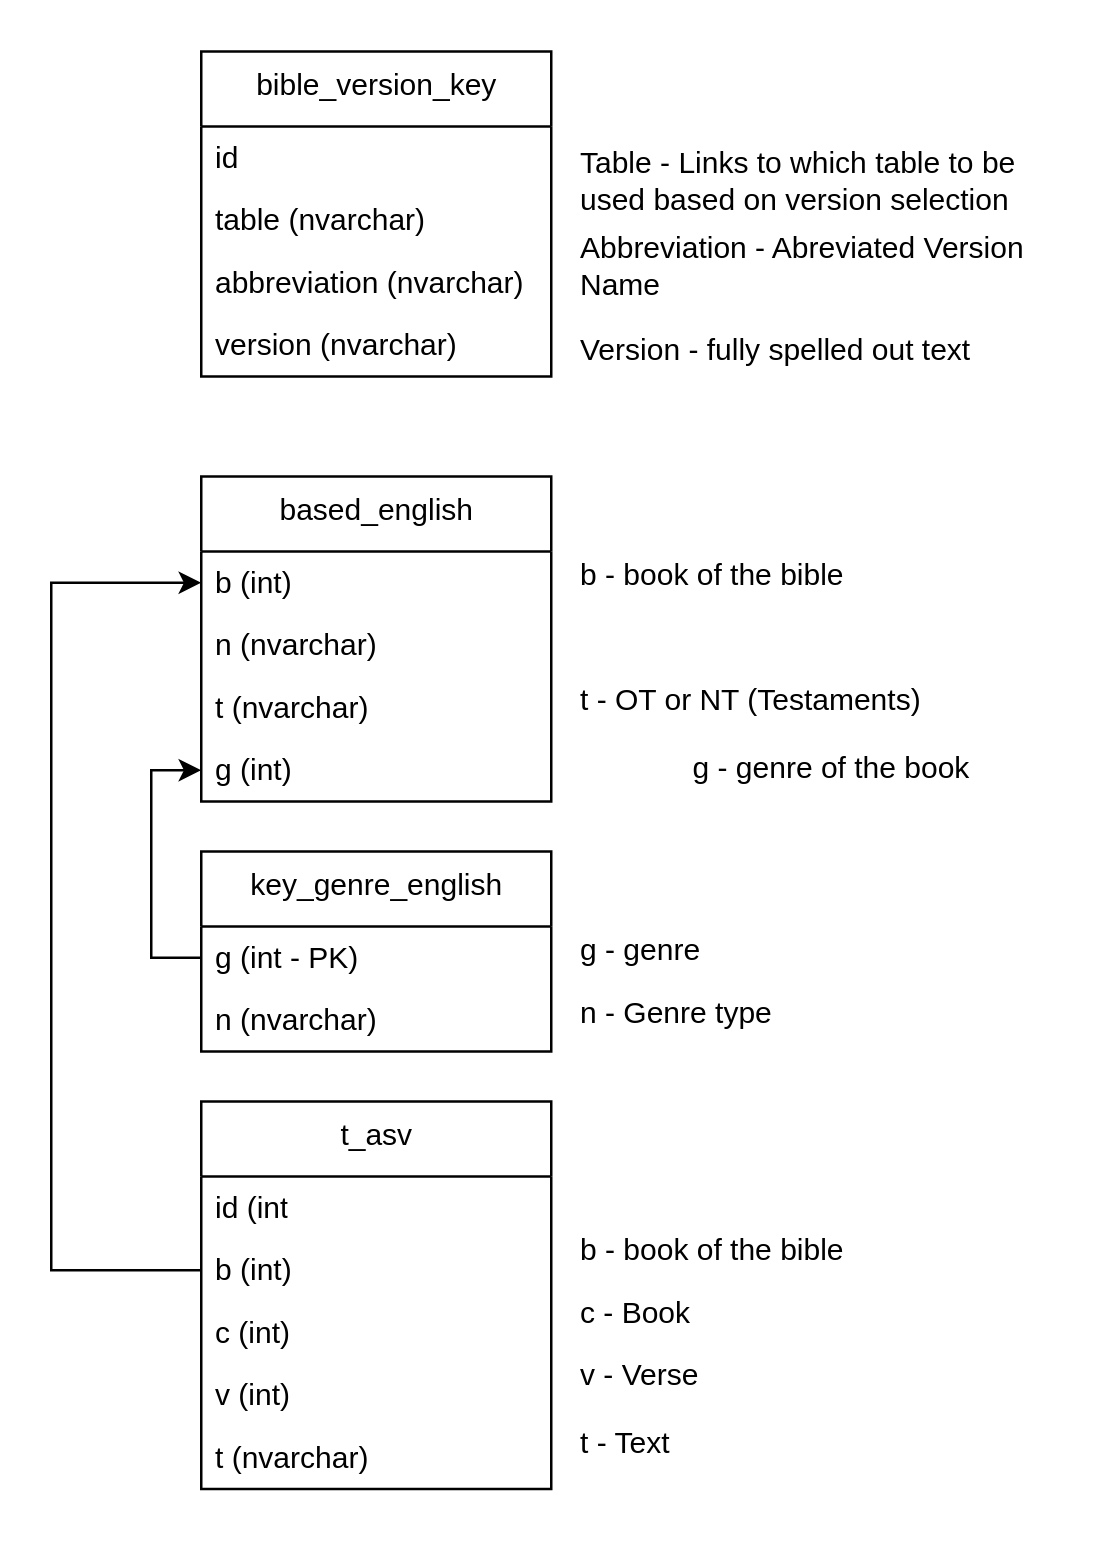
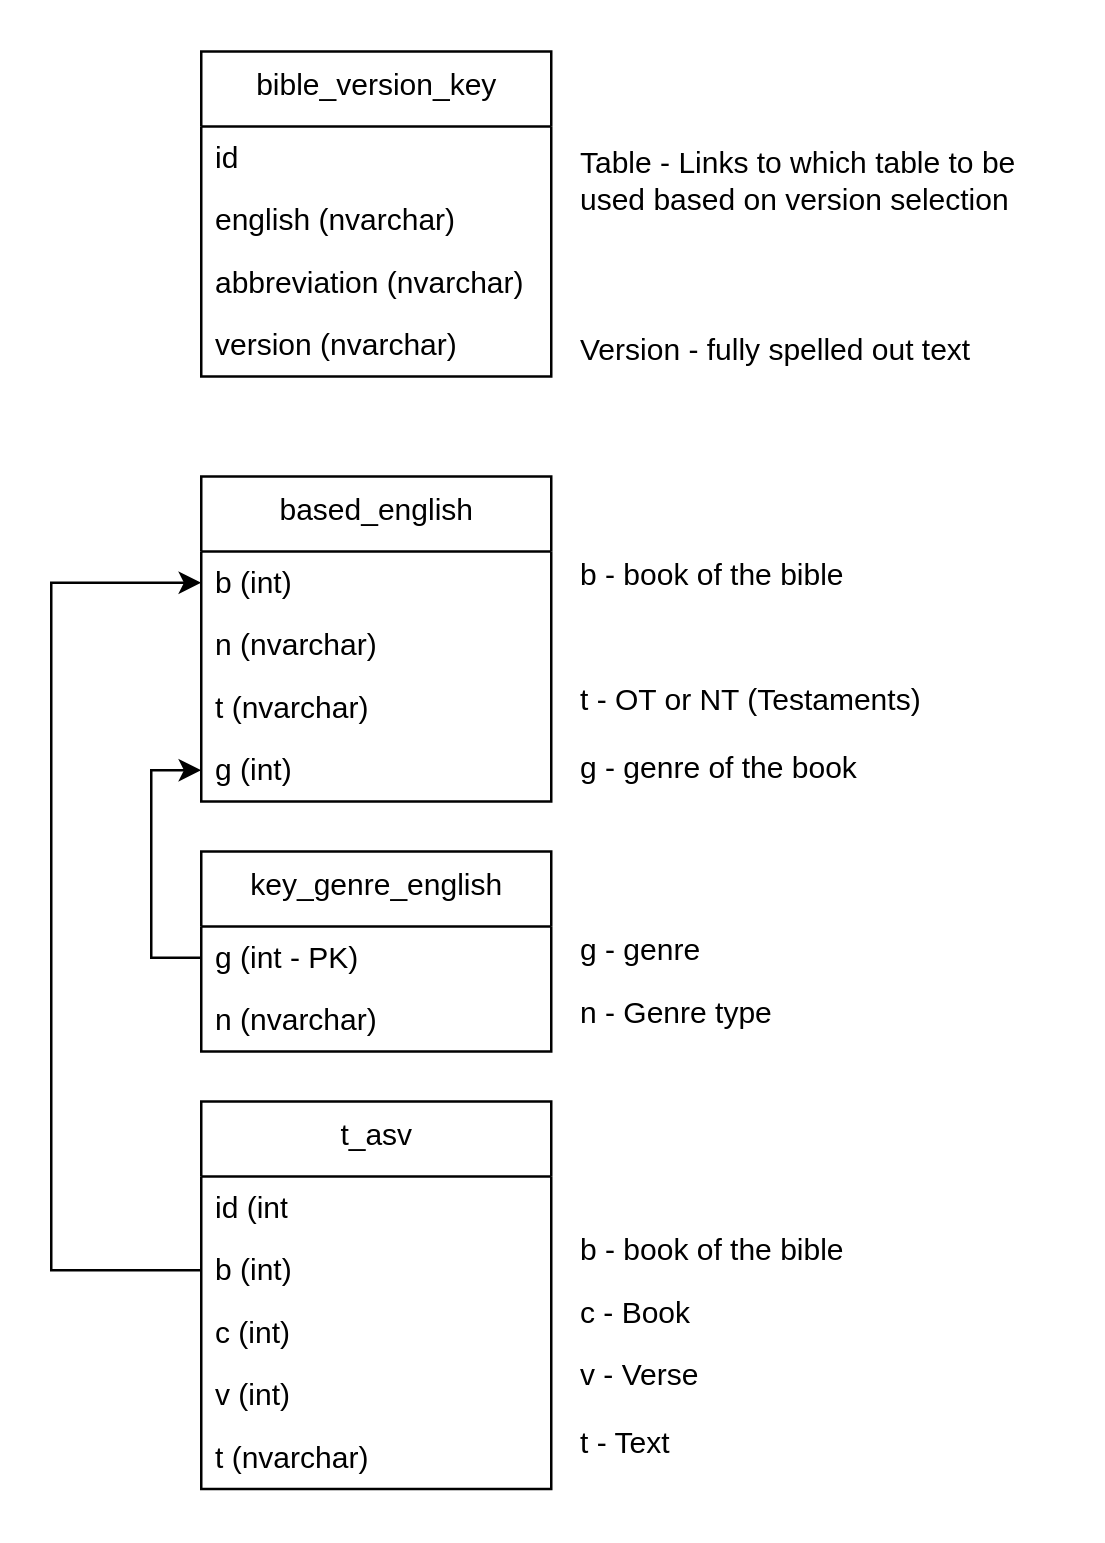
node "table (nvarchar)": label "table (nvarchar)" -> "english (nvarchar)"
node "Abbreviation - Abreviated Version Name": removed
node "g - genre of the book": moved (851, 769) -> (739, 769)
